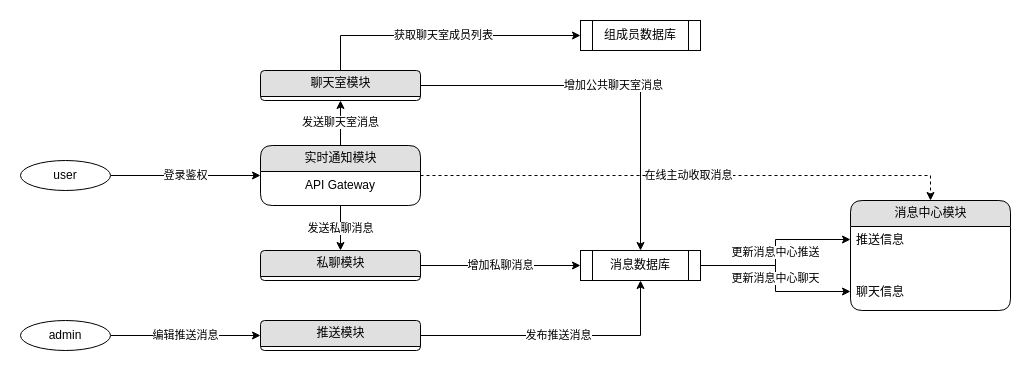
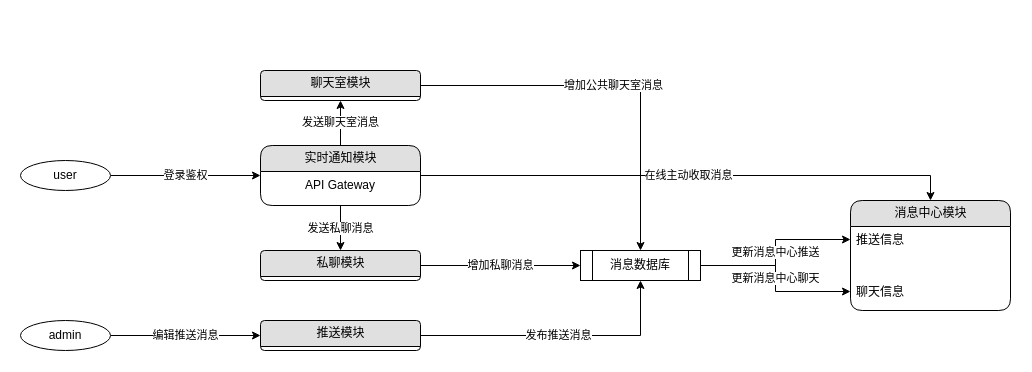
edge "聊天室模块" -> "组成员数据库": removed, label "获取聊天室成员列表"
node "组成员数据库": removed
edge "实时通知模块" -> "消息中心模块": style dashed -> solid
